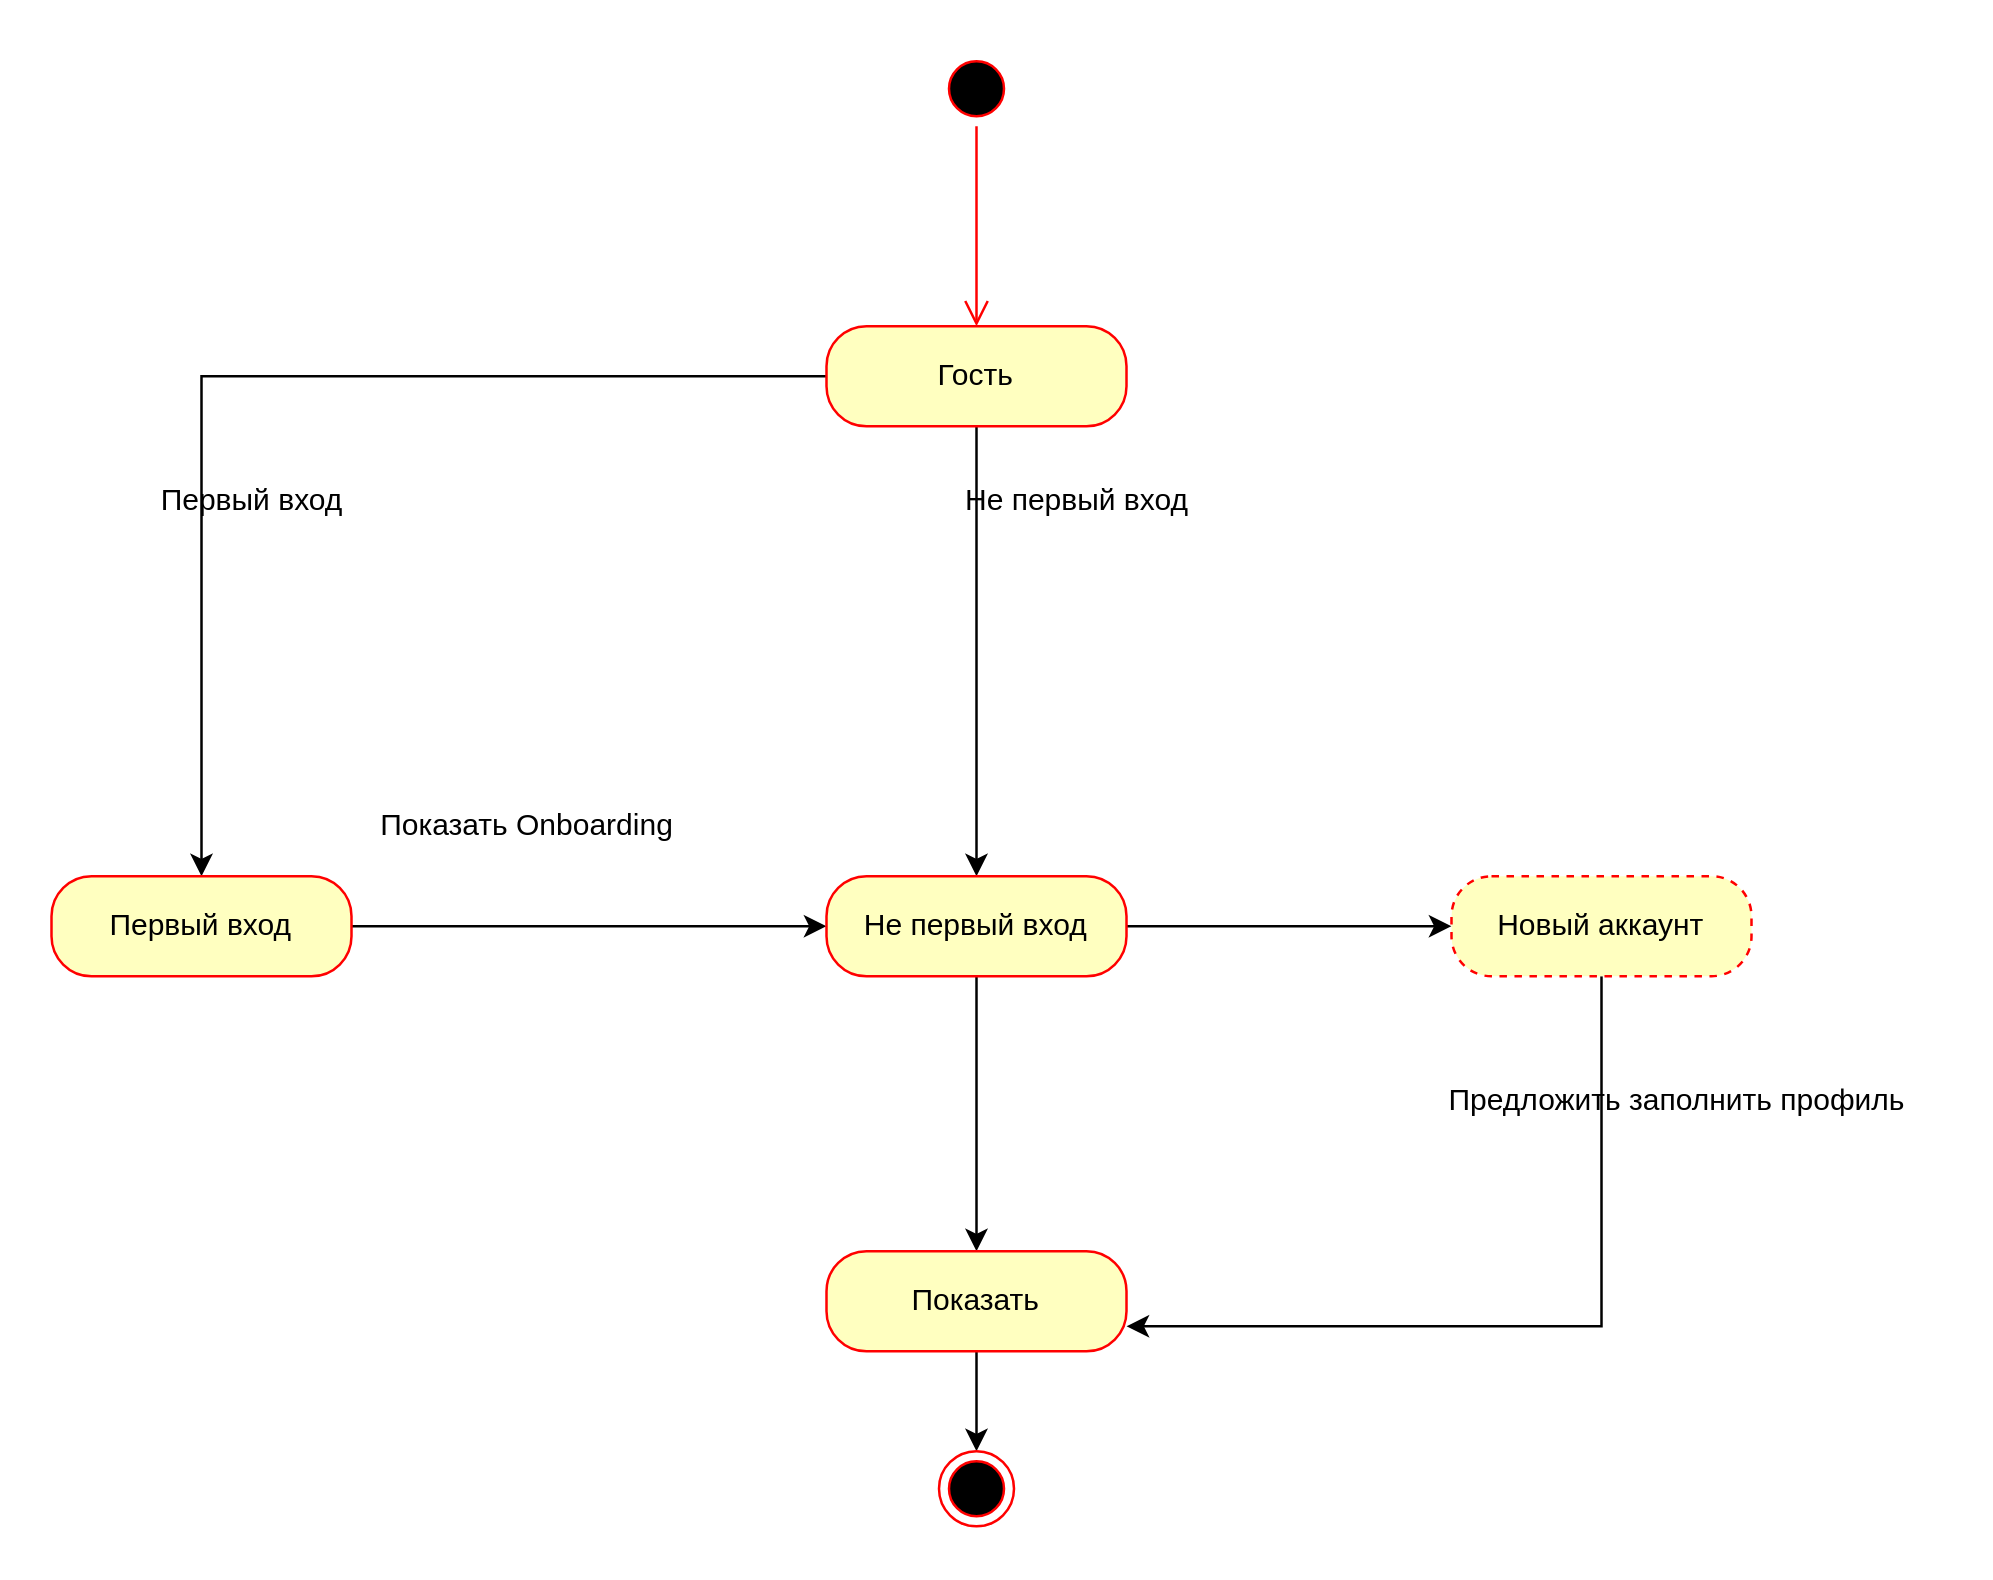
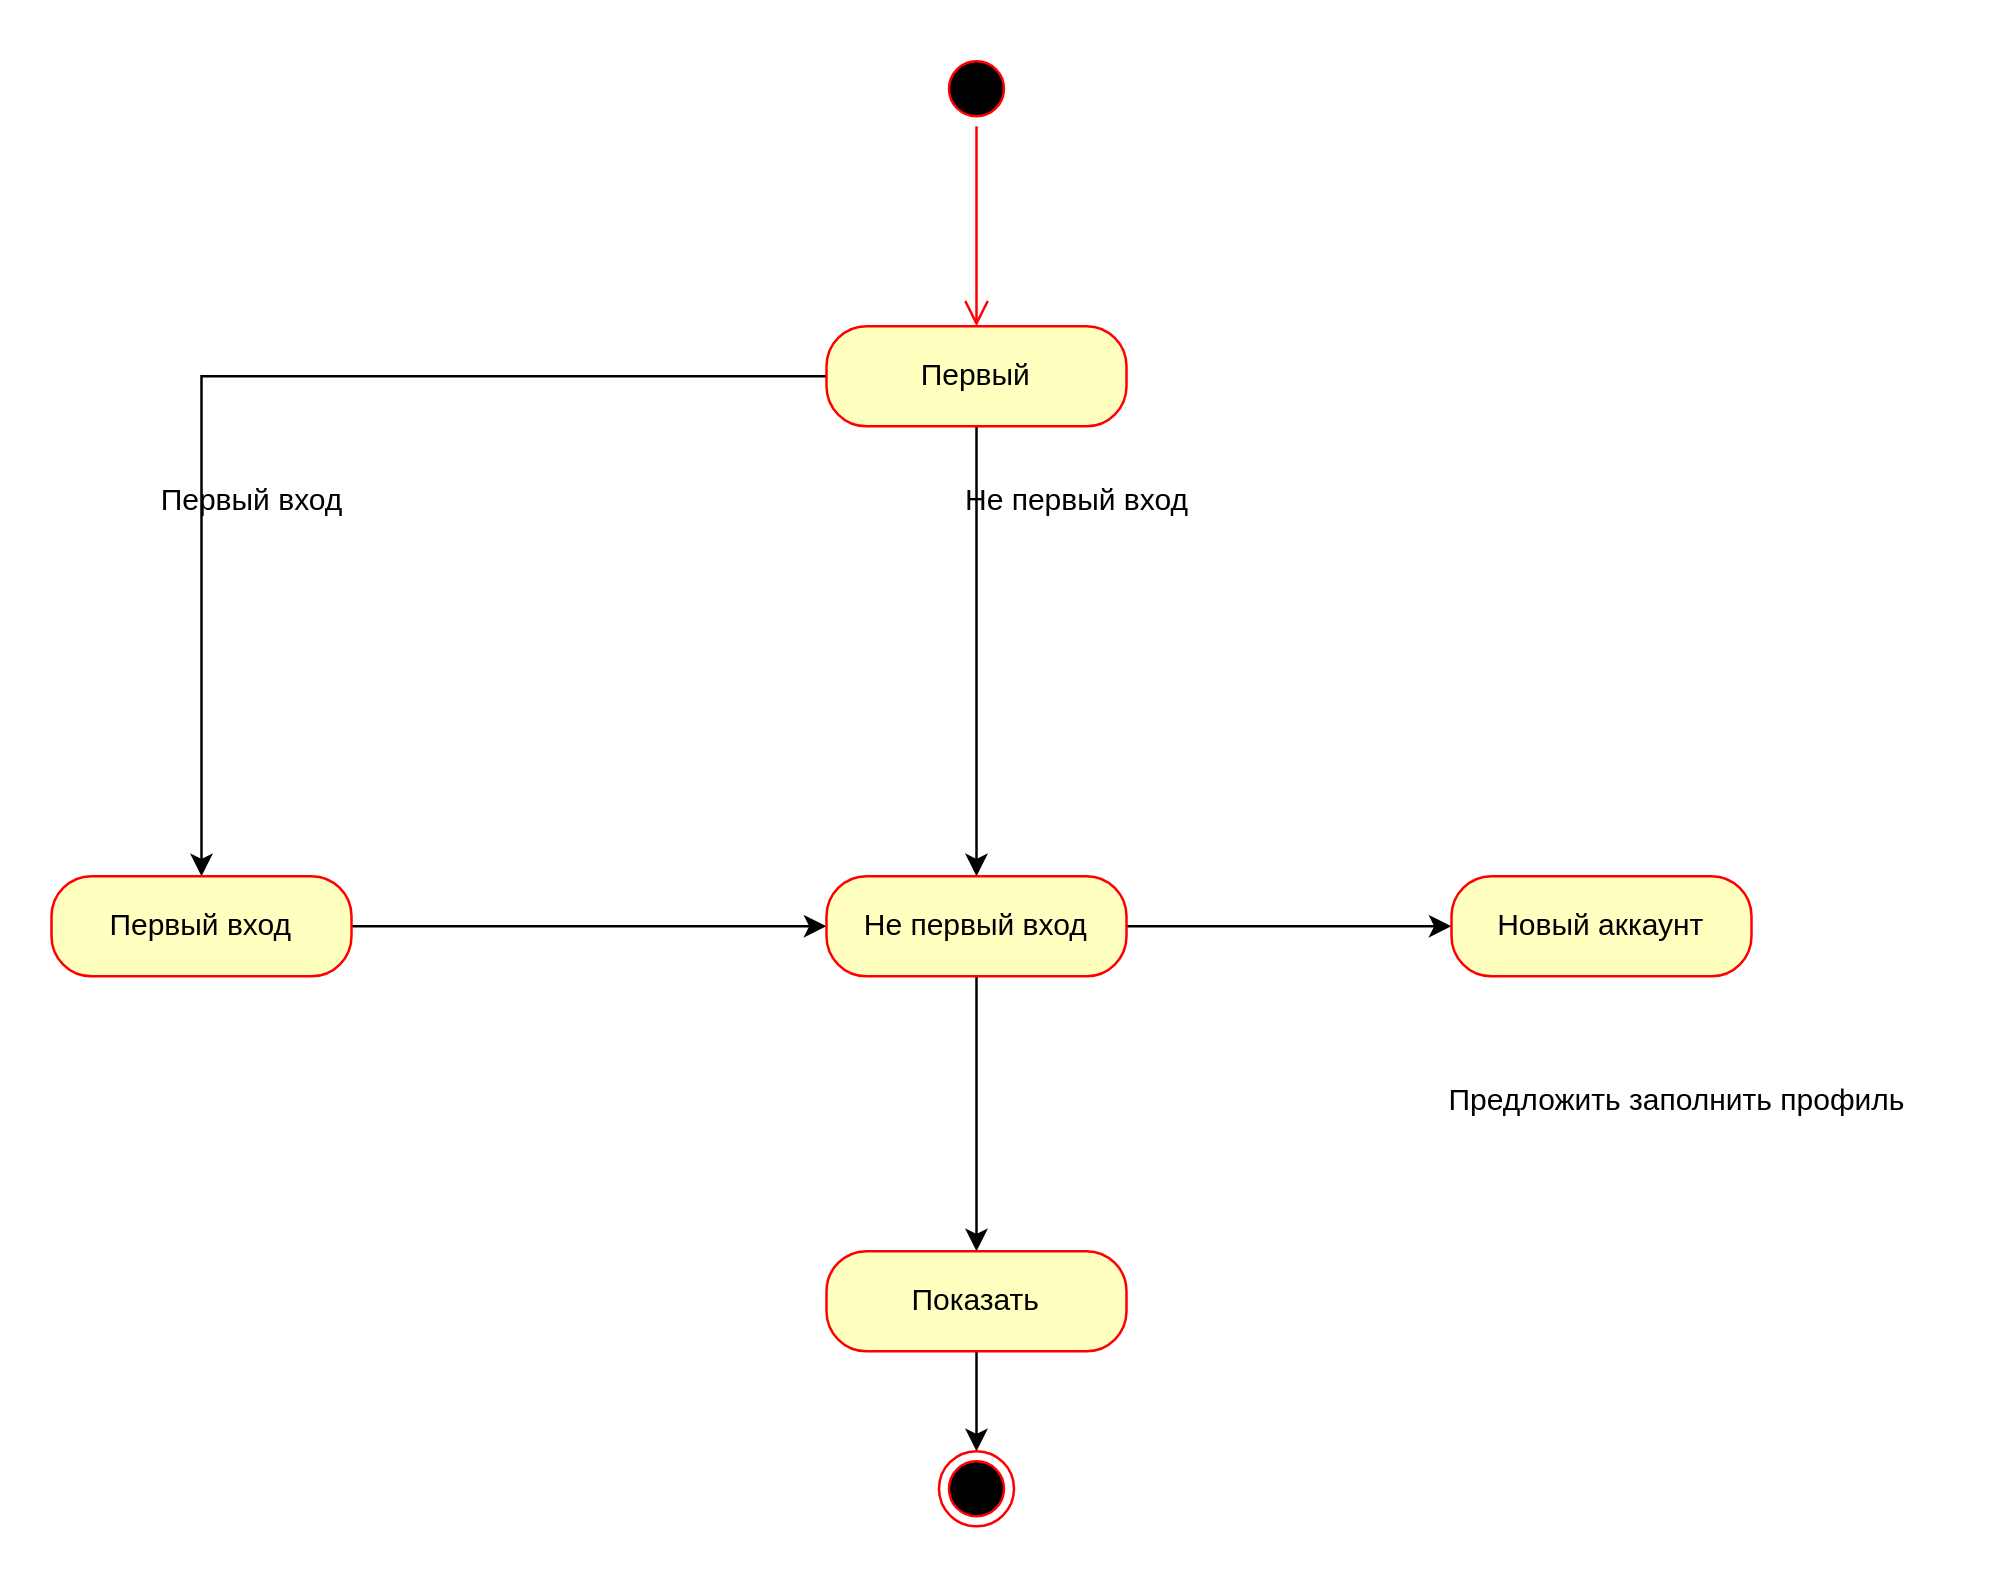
node "Гость": label "Гость" -> "Первый"
node "Показать Onboarding": removed
node "Новый аккаунт": style dashed -> solid
edge "Новый аккаунт" -> "Показать": removed
